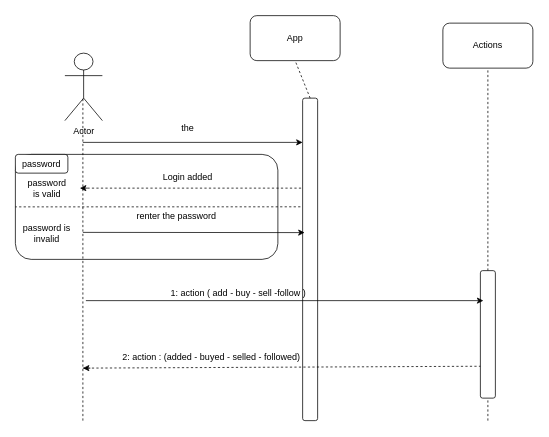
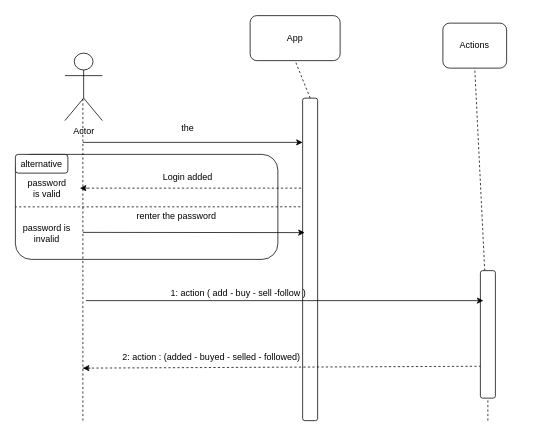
node "Actions": size 90x45 -> 64x45
node "password": label "password" -> "alternative"
